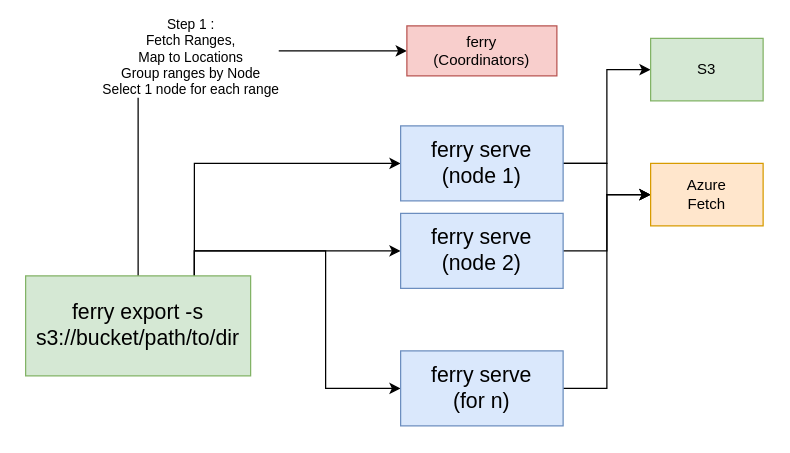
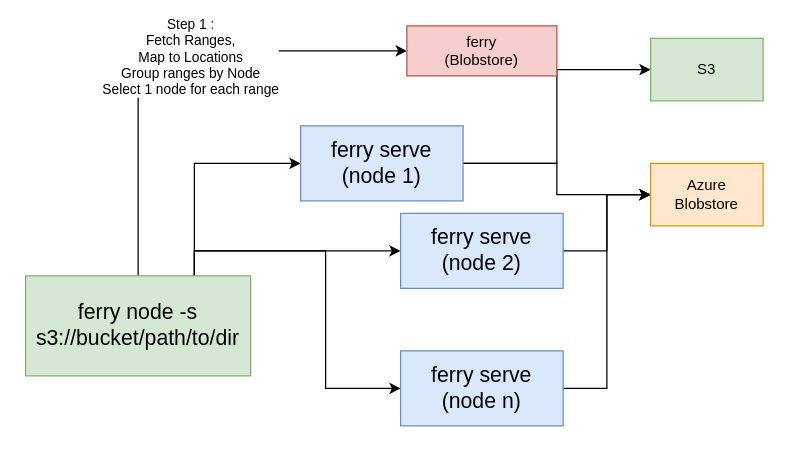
node "ferry (Coordinators)": label "ferry (Coordinators)" -> "ferry (Blobstore)"
node "ferry serve (node 1)": moved (482, 163) -> (382, 163)
node "Azure Fetch": label "Azure Fetch" -> "Azure Blobstore"
node "ferry export -s s3://bucket/path/to/dir": label "ferry export -s s3://bucket/path/to/dir" -> "ferry node -s s3://bucket/path/to/dir"
node "ferry serve (for n)": label "ferry serve (for n)" -> "ferry serve (node n)"
